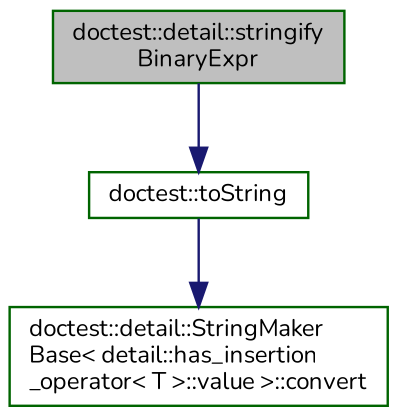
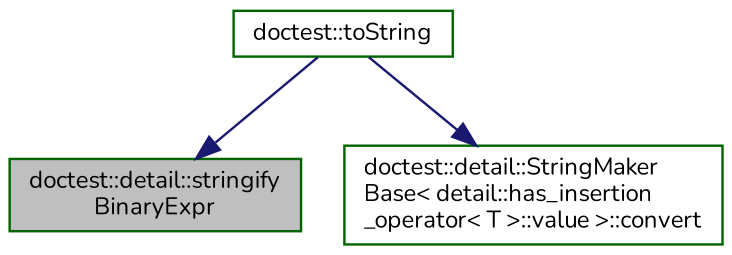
edge "doctest::detail::stringify BinaryExpr" -> "doctest::toString": reversed
